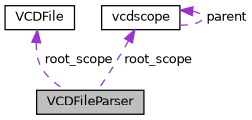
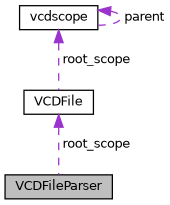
edge "VCDFileParser" -> "vcdscope": now "VCDFile" -> "vcdscope"
